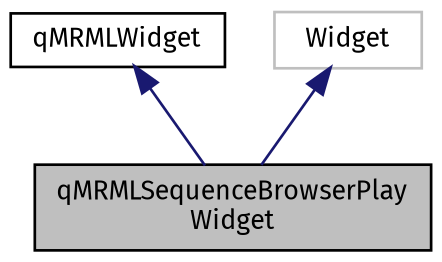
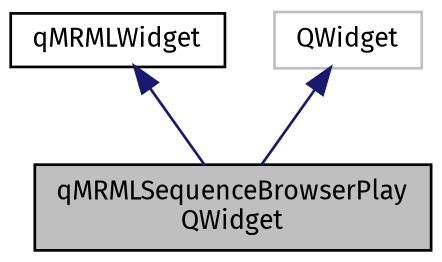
node "Widget": label "Widget" -> "QWidget"
node "qMRMLSequenceBrowserPlay Widget": label "qMRMLSequenceBrowserPlay Widget" -> "qMRMLSequenceBrowserPlay QWidget"
